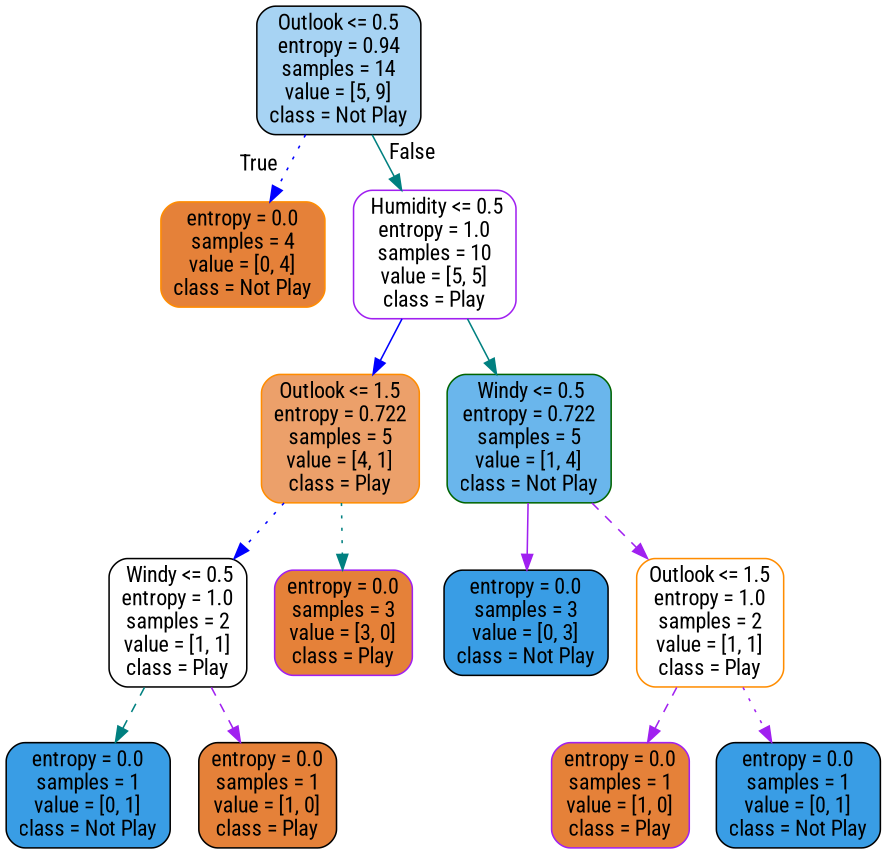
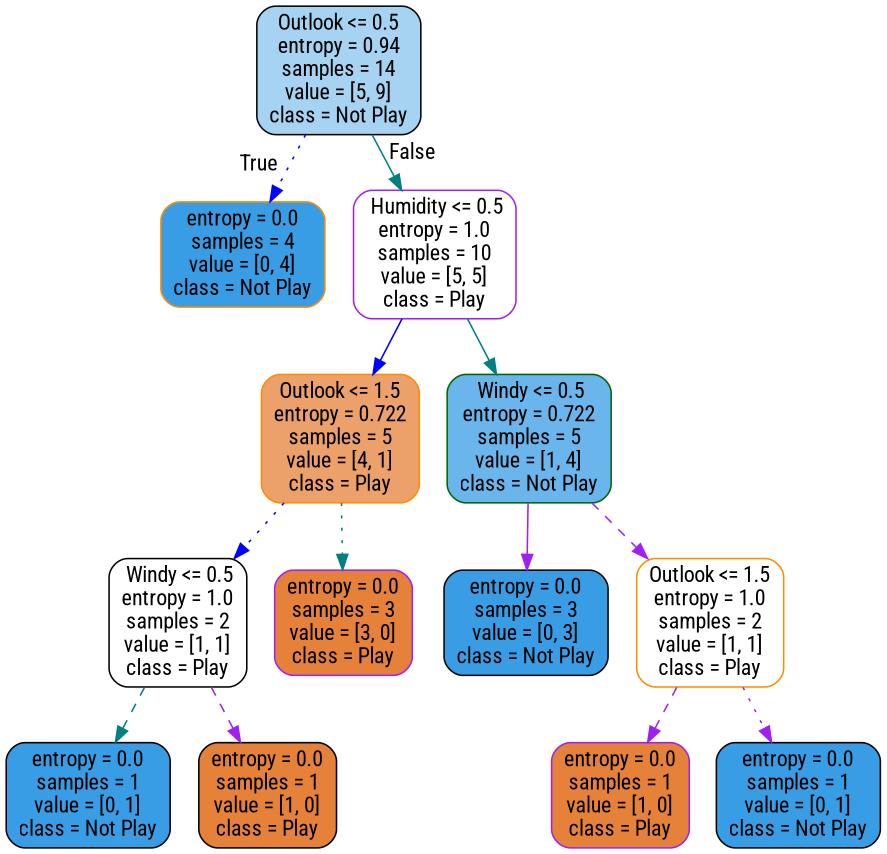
node "entropy = 0.0 samples = 4 value = [0, 4] class = Not Play": fillcolor #e58139 -> #399de5
